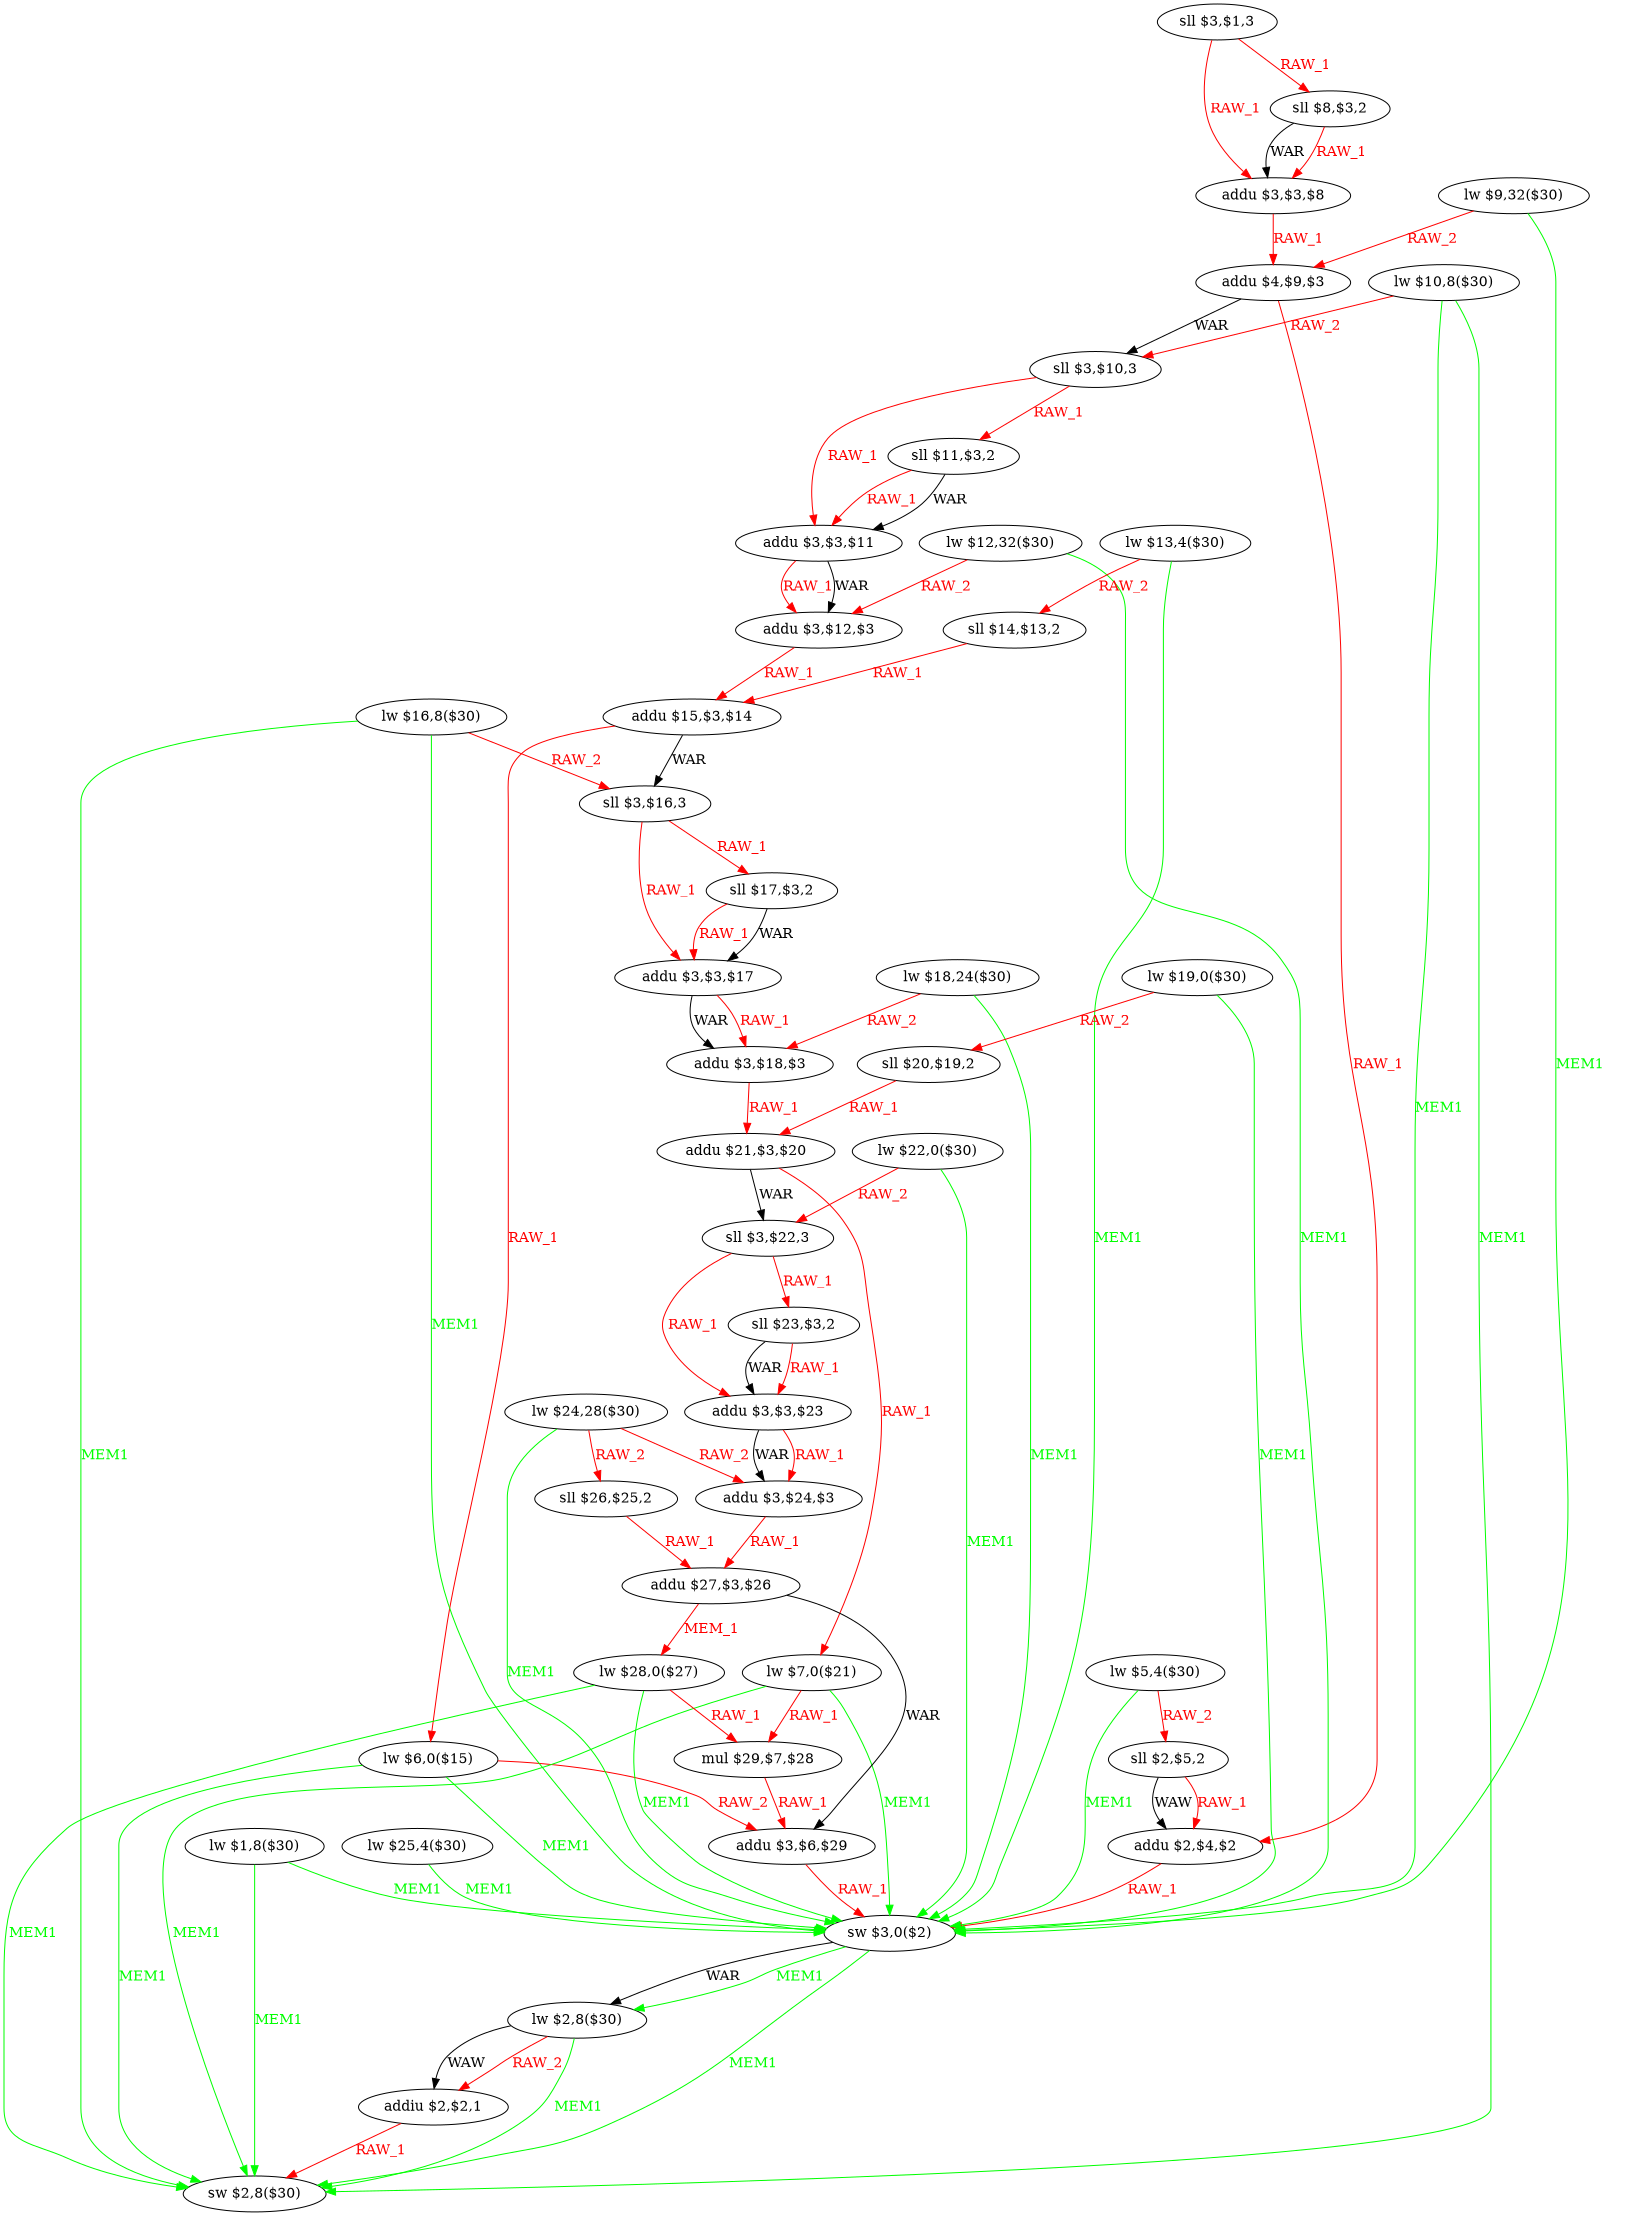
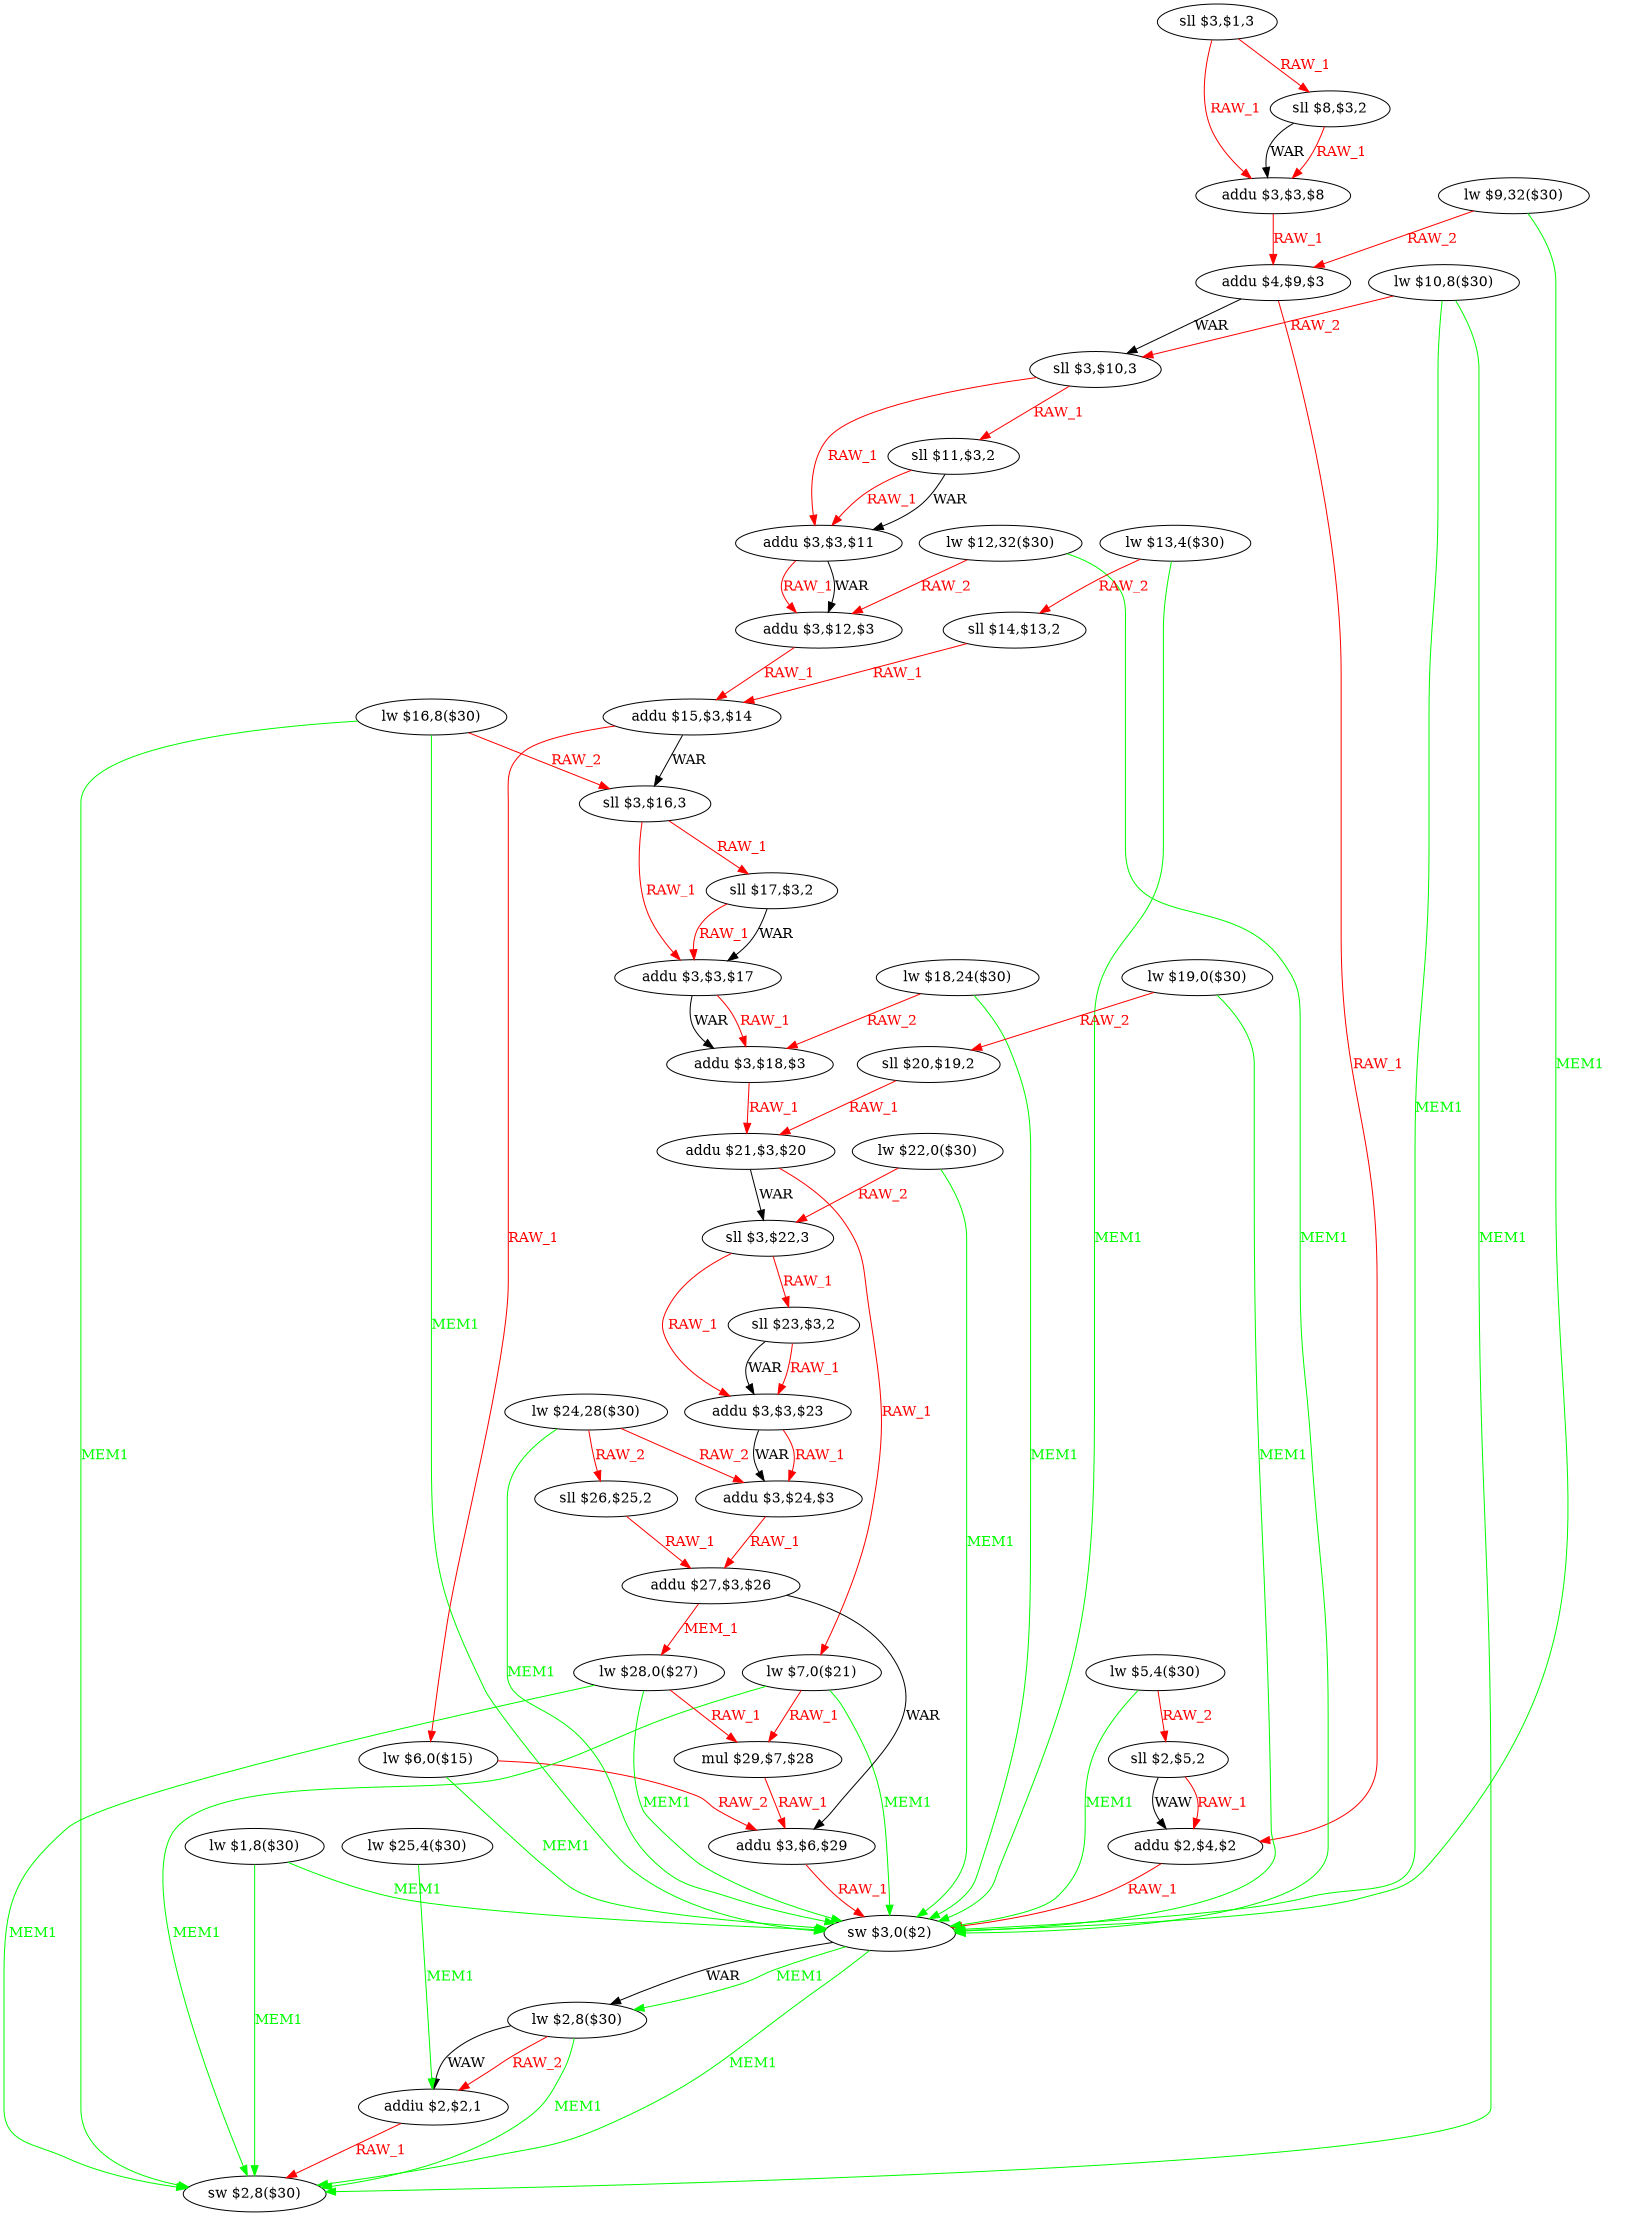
edge "lw $6,0($15)" -> "sw $2,8($30)": removed, label "MEM1"
edge "lw $25,4($30)" -> "sw $3,0($2)": now "lw $25,4($30)" -> "addiu $2,$2,1"
